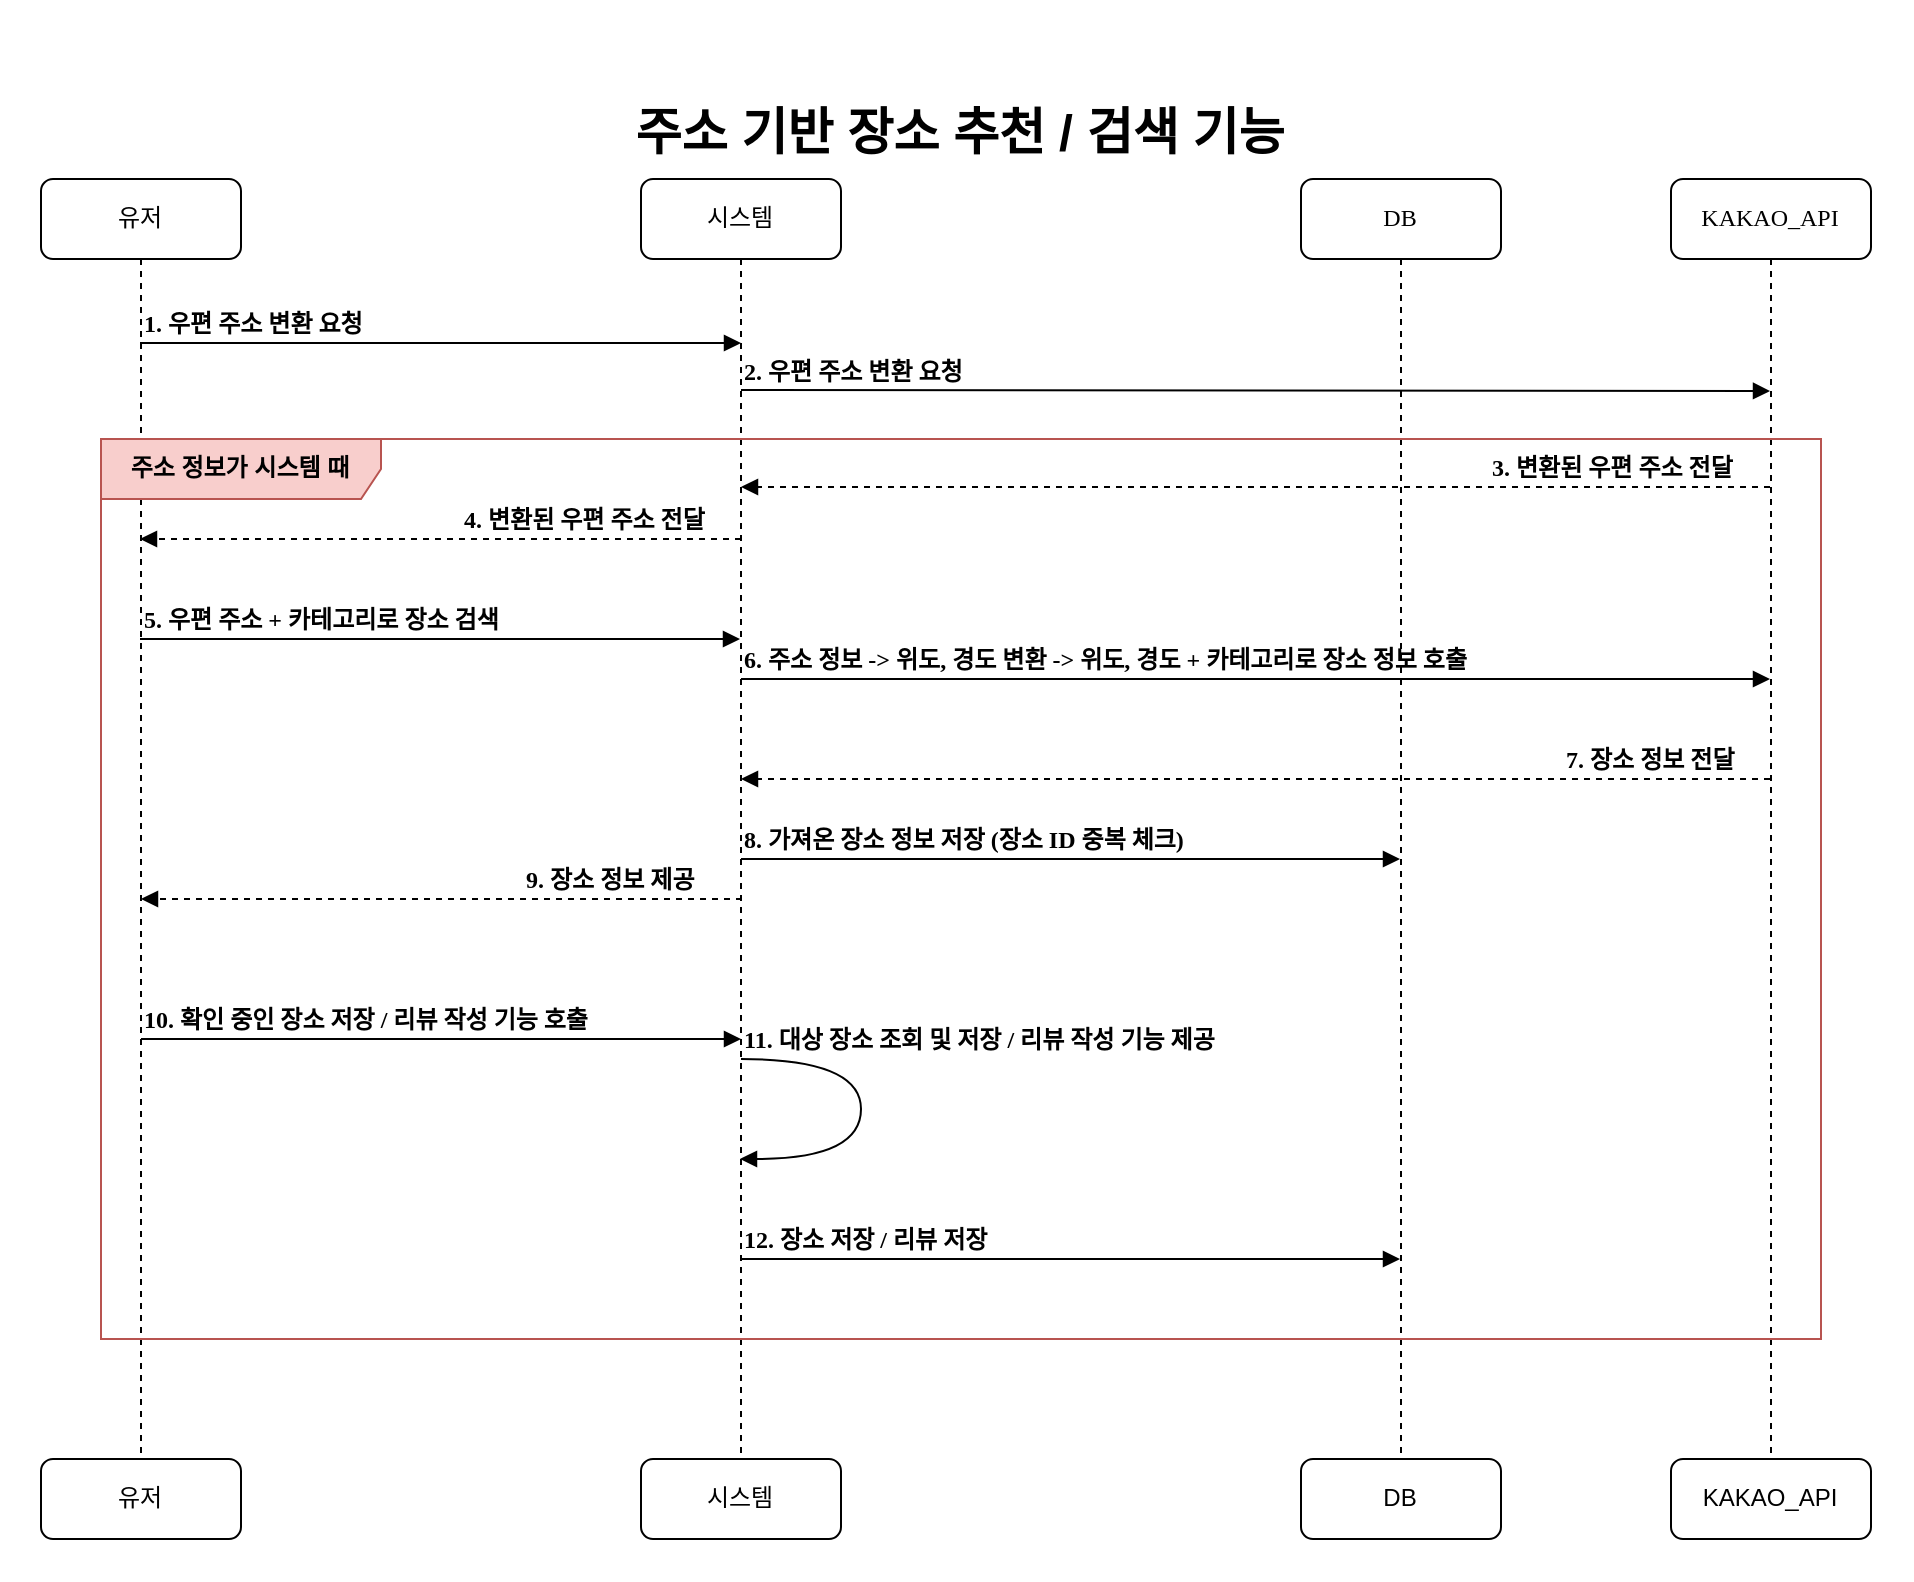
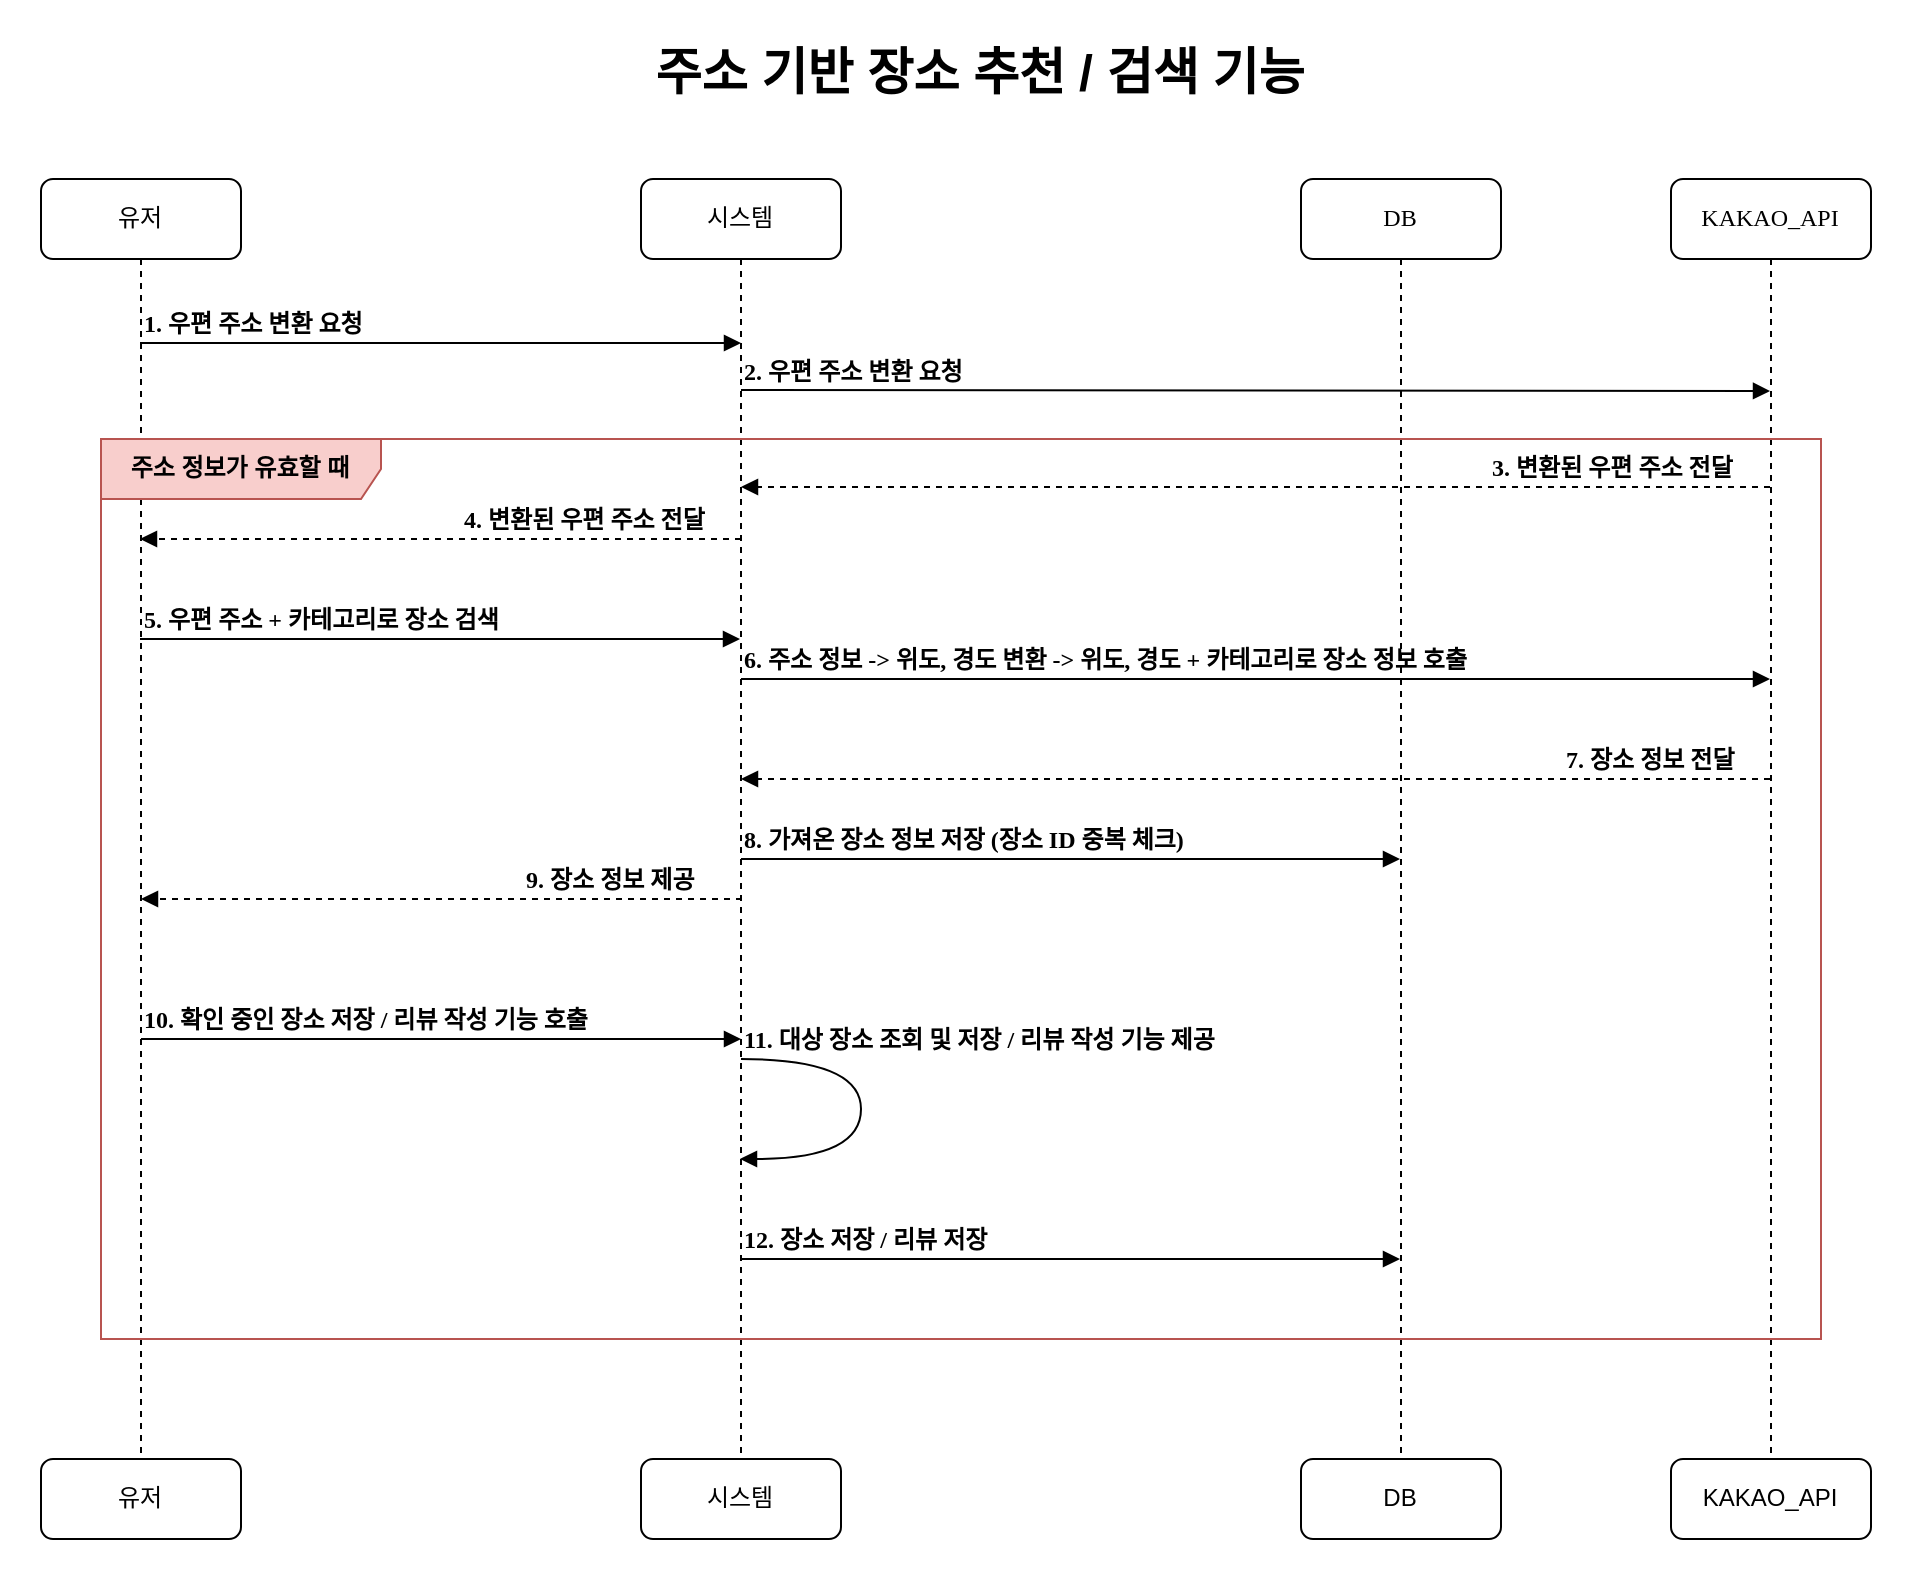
node "주소 기반 장소 추천 / 검색 기능": moved (961, 131) -> (981, 71)
node "주소 정보가 시스템 때": label "주소 정보가 시스템 때" -> "주소 정보가 유효할 때"
